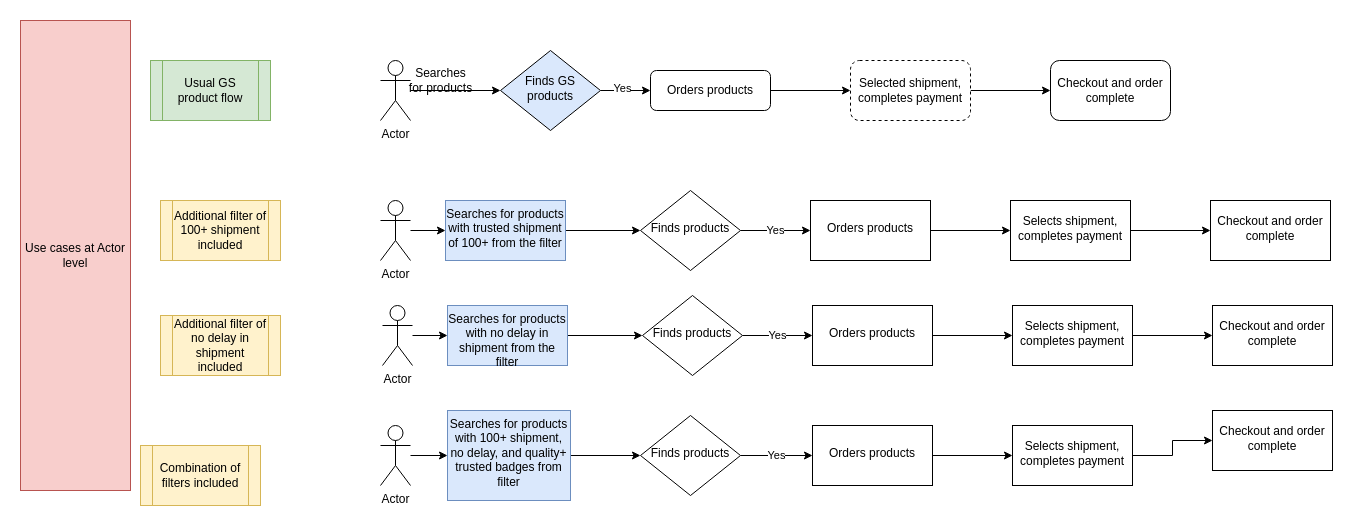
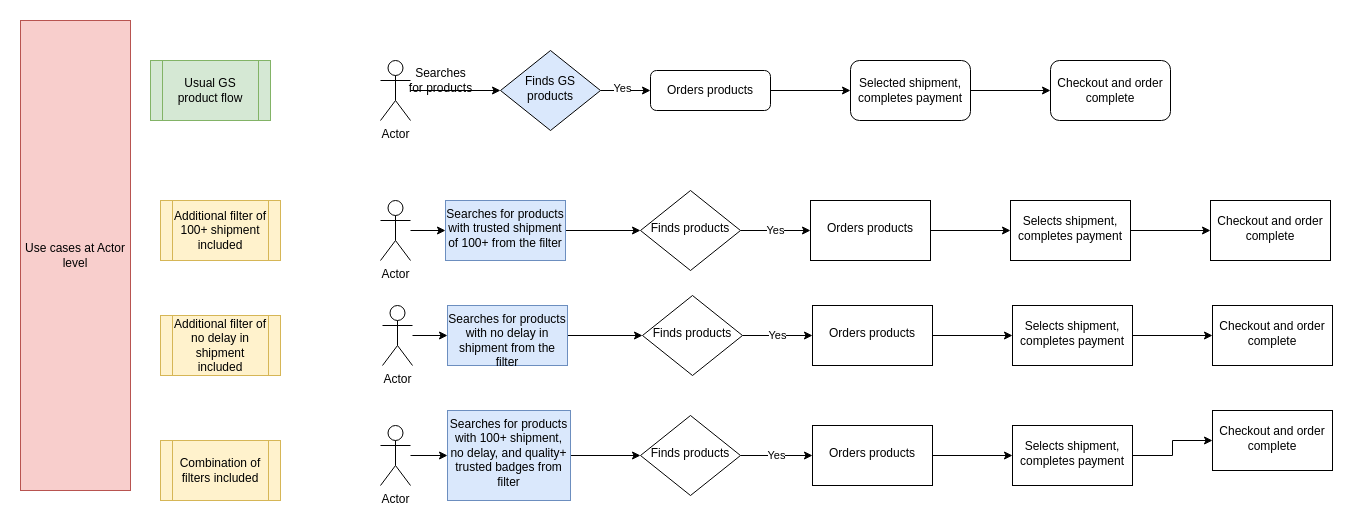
node "Selected shipment, completes payment": style dashed -> solid
node "Combination of filters included": moved (201, 476) -> (221, 471)
